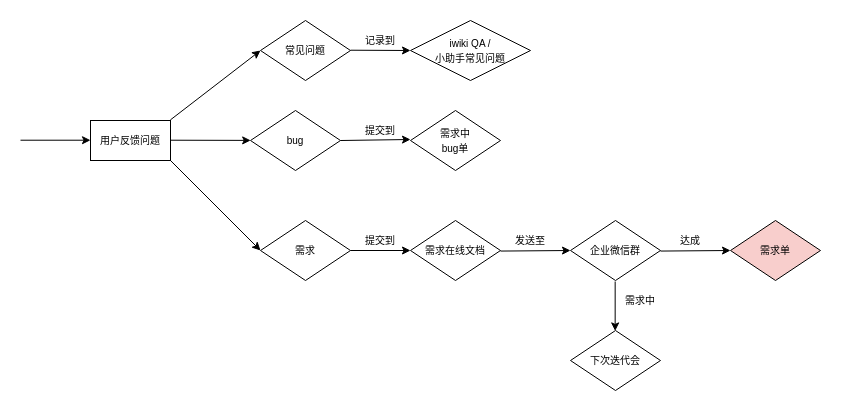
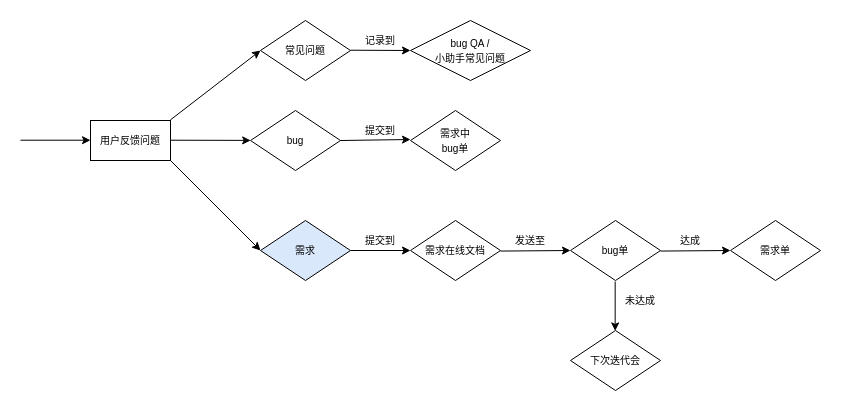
node "iwiki QA / 小助手常见问题": label "iwiki QA / 小助手常见问题" -> "bug QA / 小助手常见问题"
node "需求": fillcolor #ffffff -> #dae8fc
node "企业微信群": label "企业微信群" -> "bug单"
node "需求单": fillcolor #f8cecc -> #ffffff
node "需求中": label "需求中" -> "未达成"
